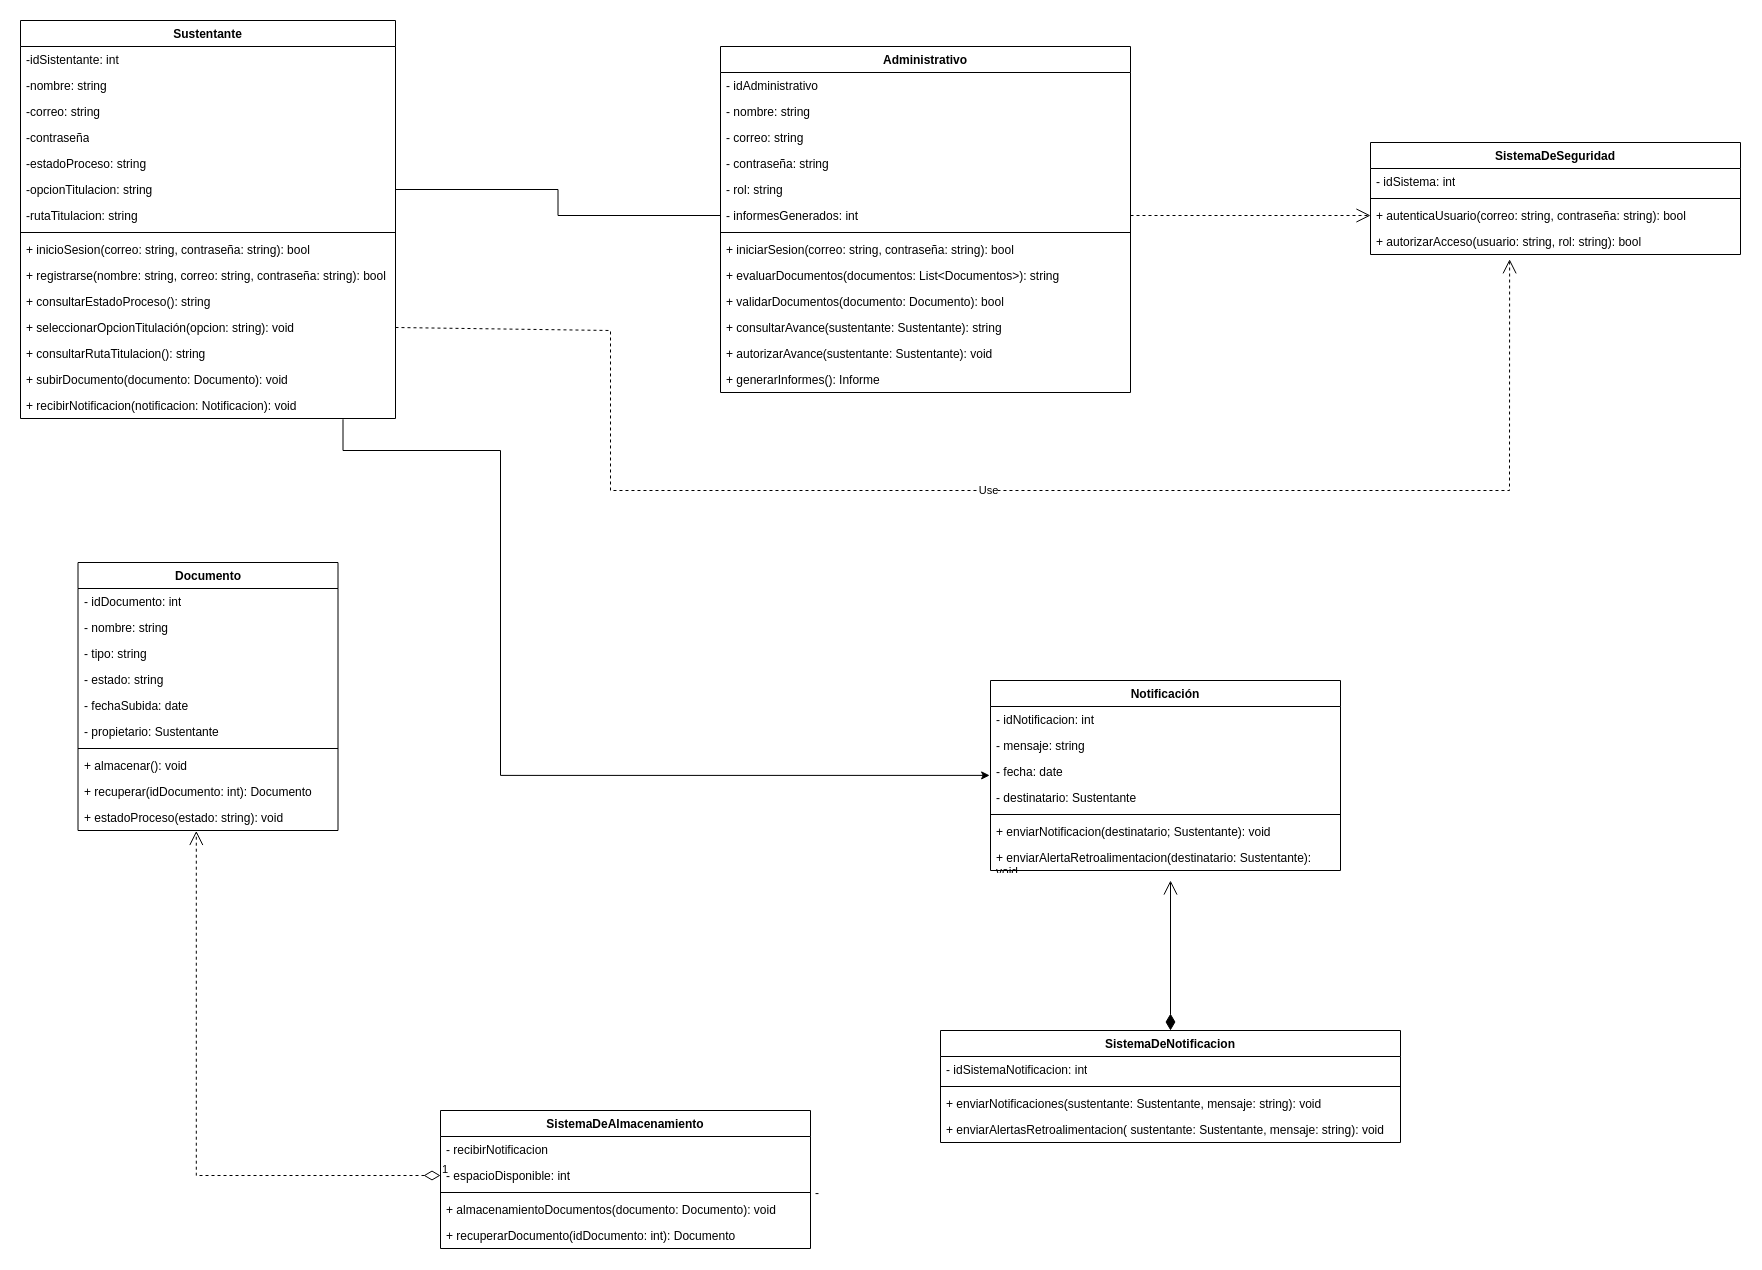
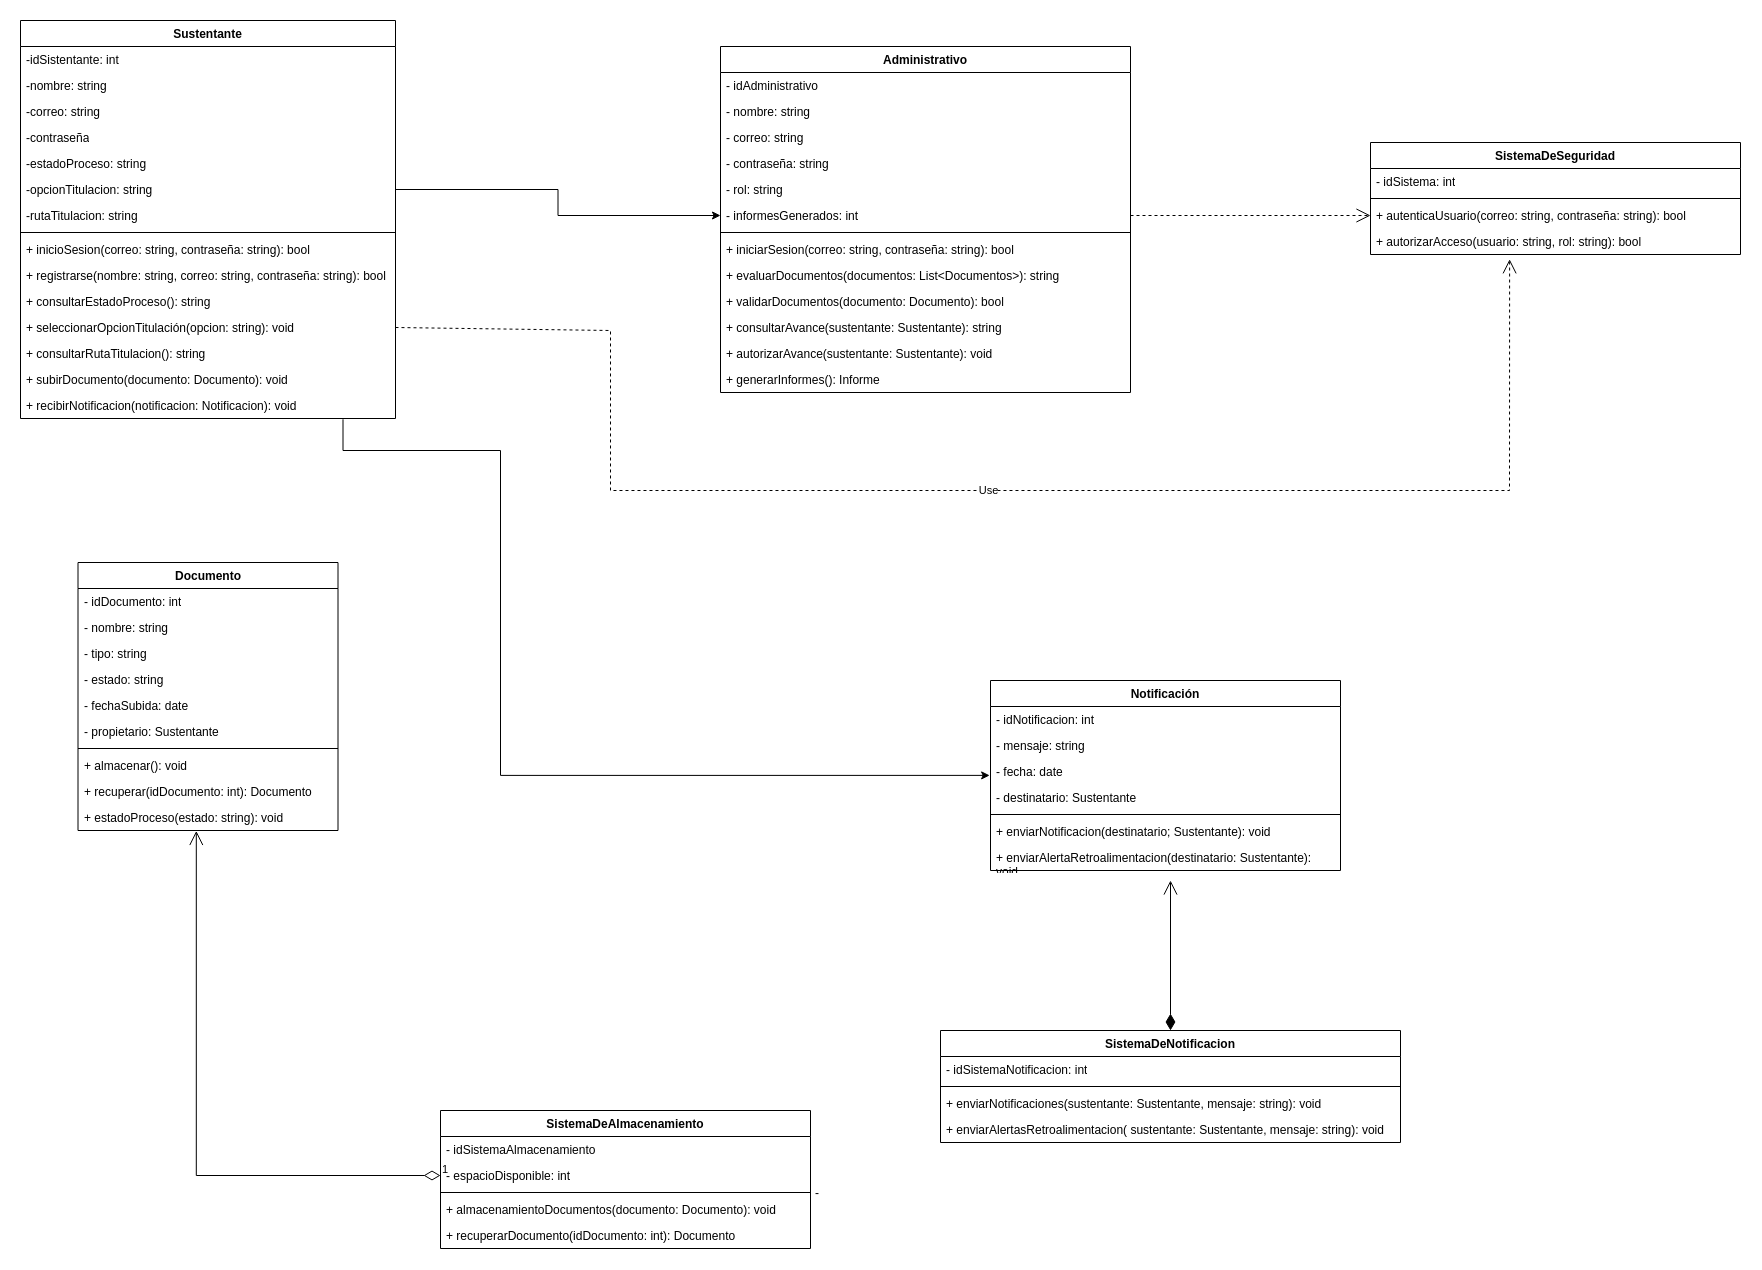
edge "-opcionTitulacion: string" -- "- informesGenerados: int": arrowhead none -> classic
edge "+ estadoProceso(estado: string): void" -- "- espacioDisponible: int": style dashed -> solid
node "- recibirNotificacion": label "- recibirNotificacion" -> "- idSistemaAlmacenamiento"
